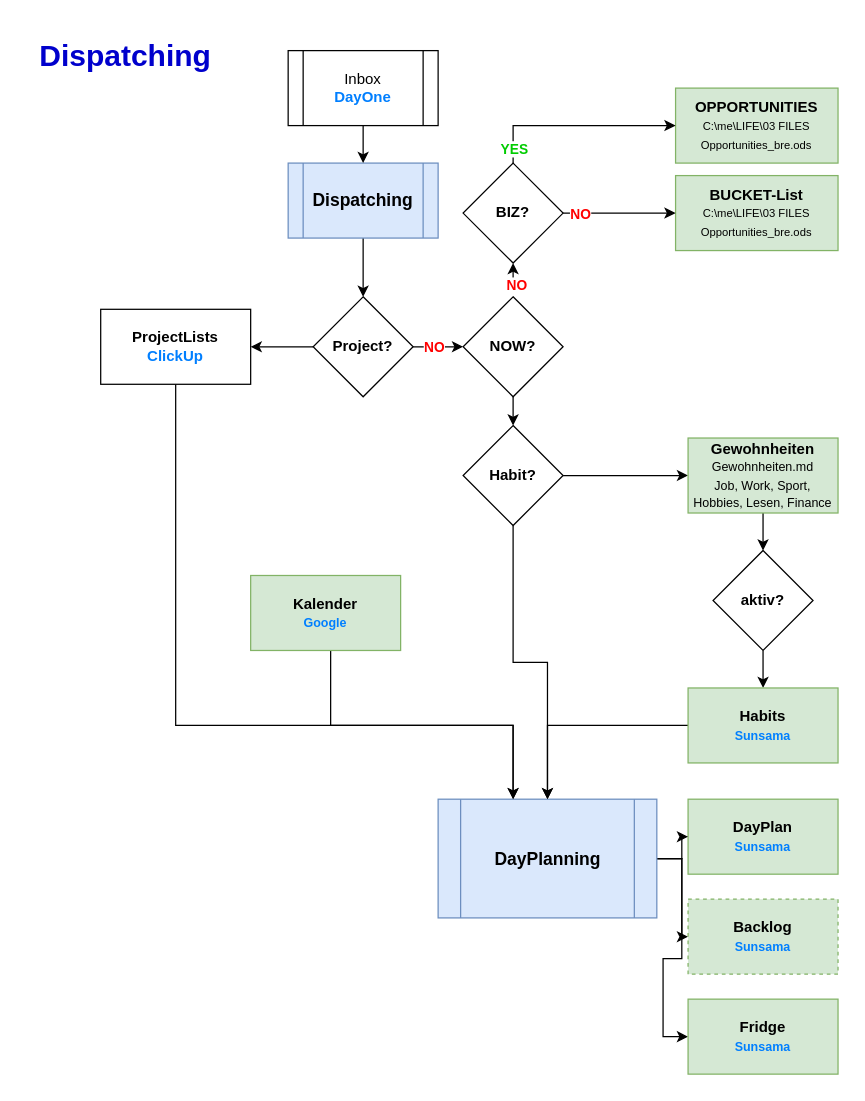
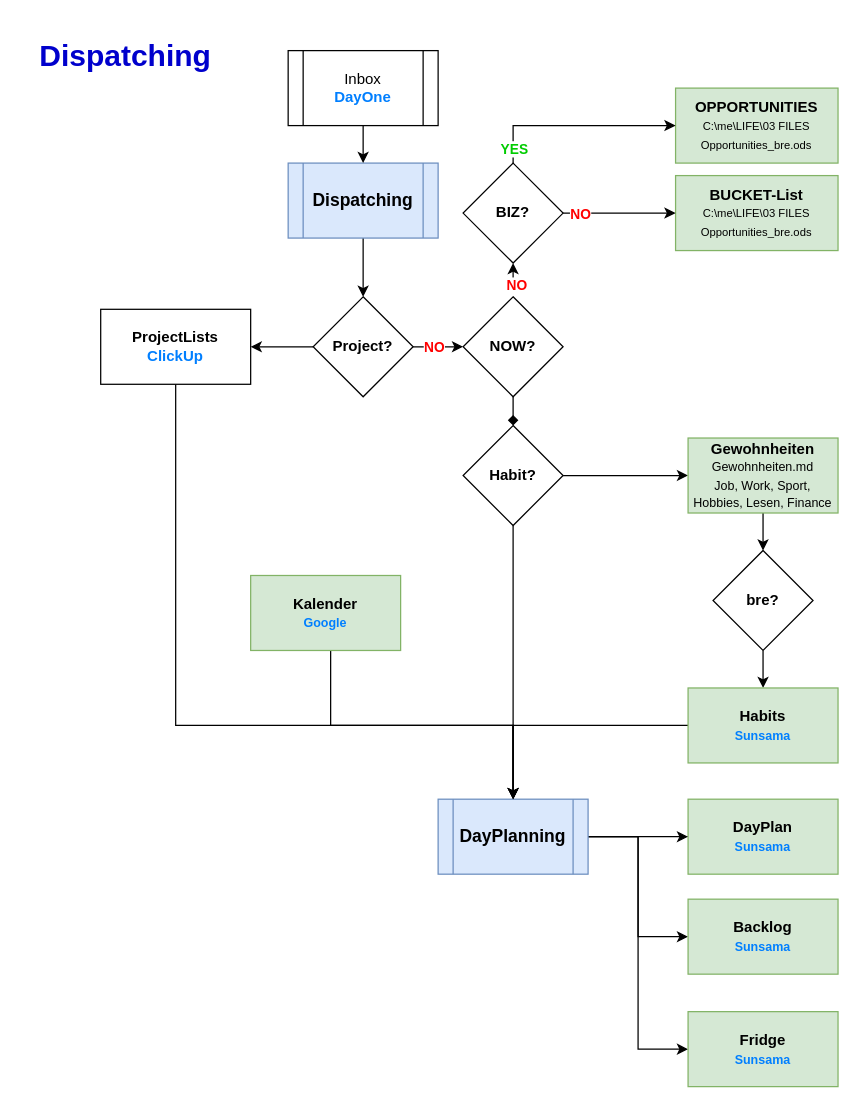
edge "NOW?" -> "Habit?": arrowhead classic -> diamond
node "aktiv?": label "aktiv?" -> "bre?"
node "DayPlanning": size 219x119 -> 150x75
node "Backlog Sunsama": style dashed -> solid
node "Fridge Sunsama": moved (763, 1037) -> (763, 1049)
